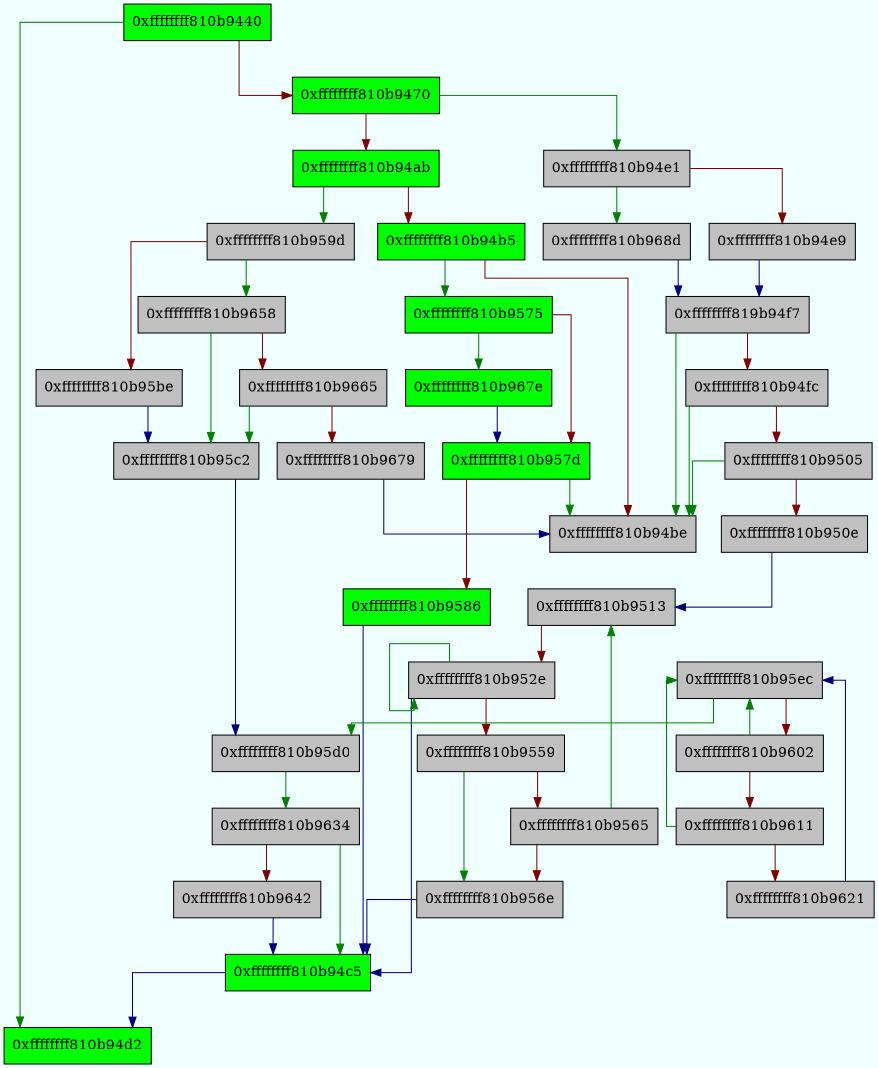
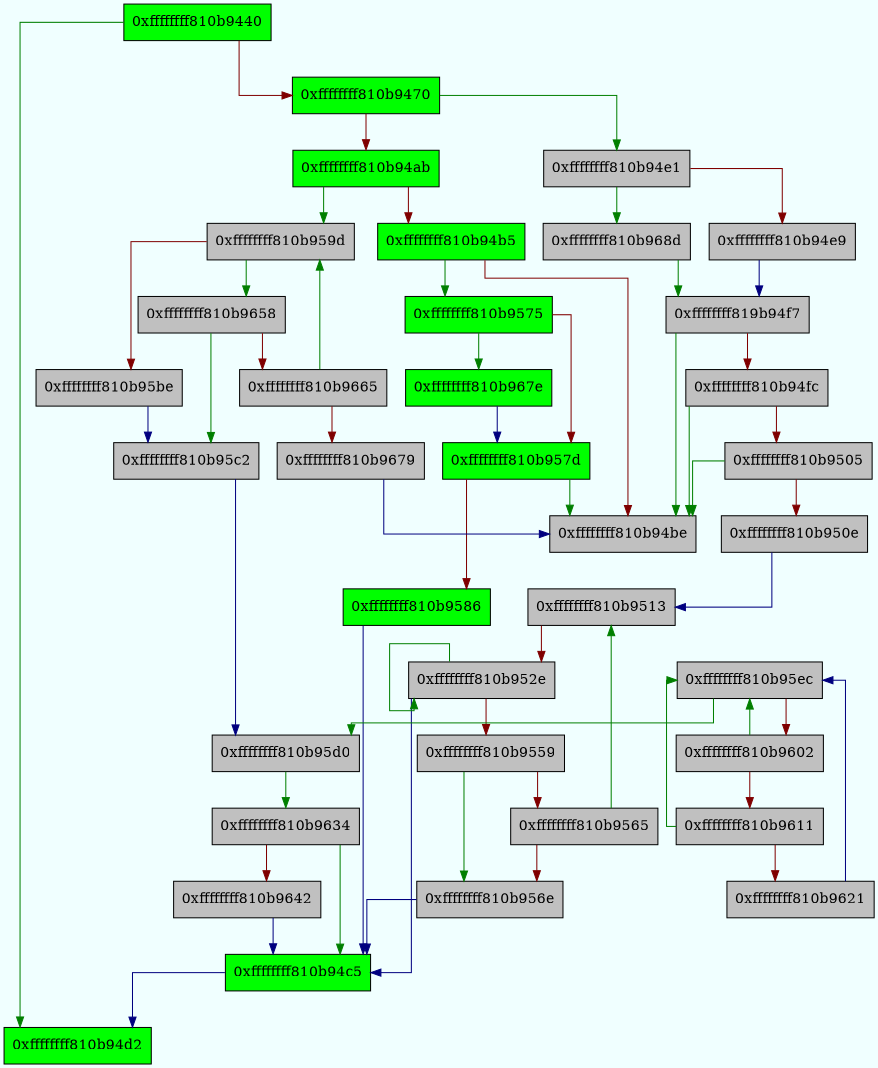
edge "0xffffffff810b968d" -> "0xffffffff819b94f7": color #00007f -> #007f00
edge "0xffffffff810b9665" -> "0xffffffff810b95c2": now "0xffffffff810b9665" -> "0xffffffff810b959d"
